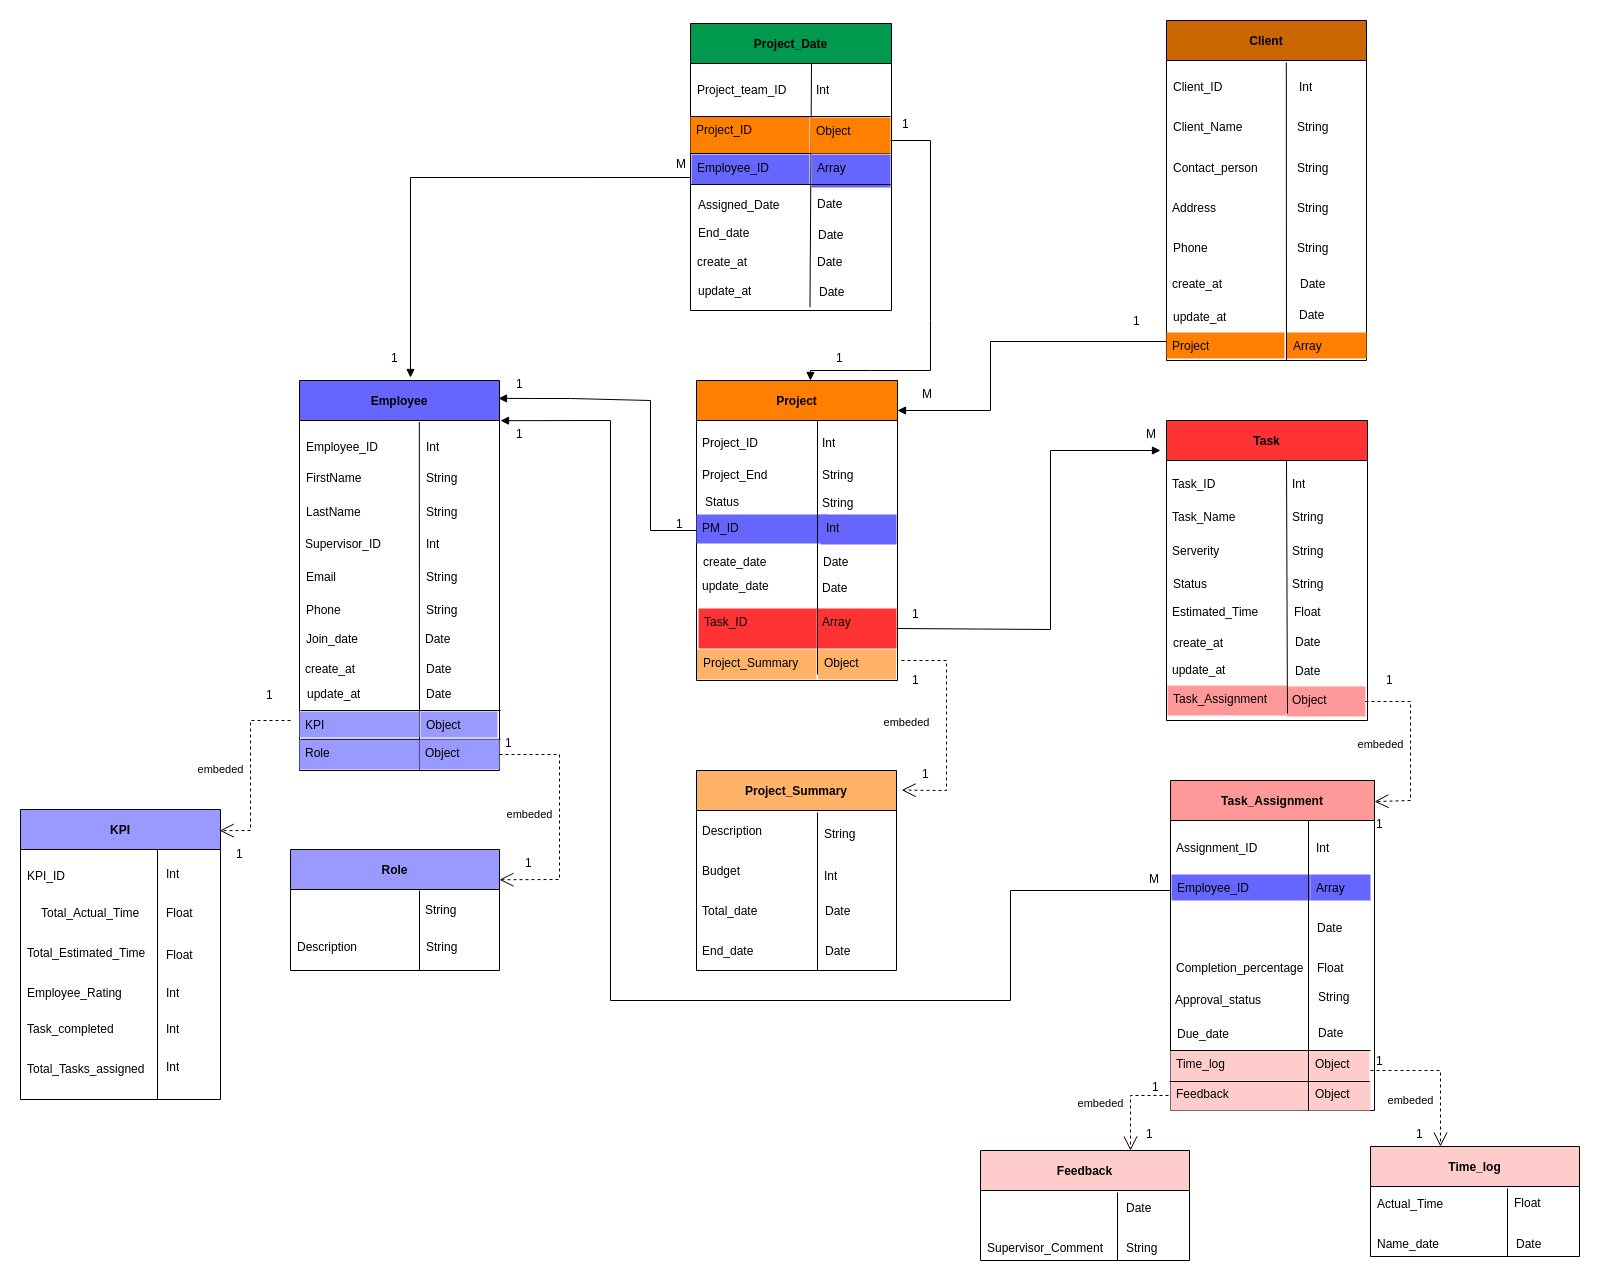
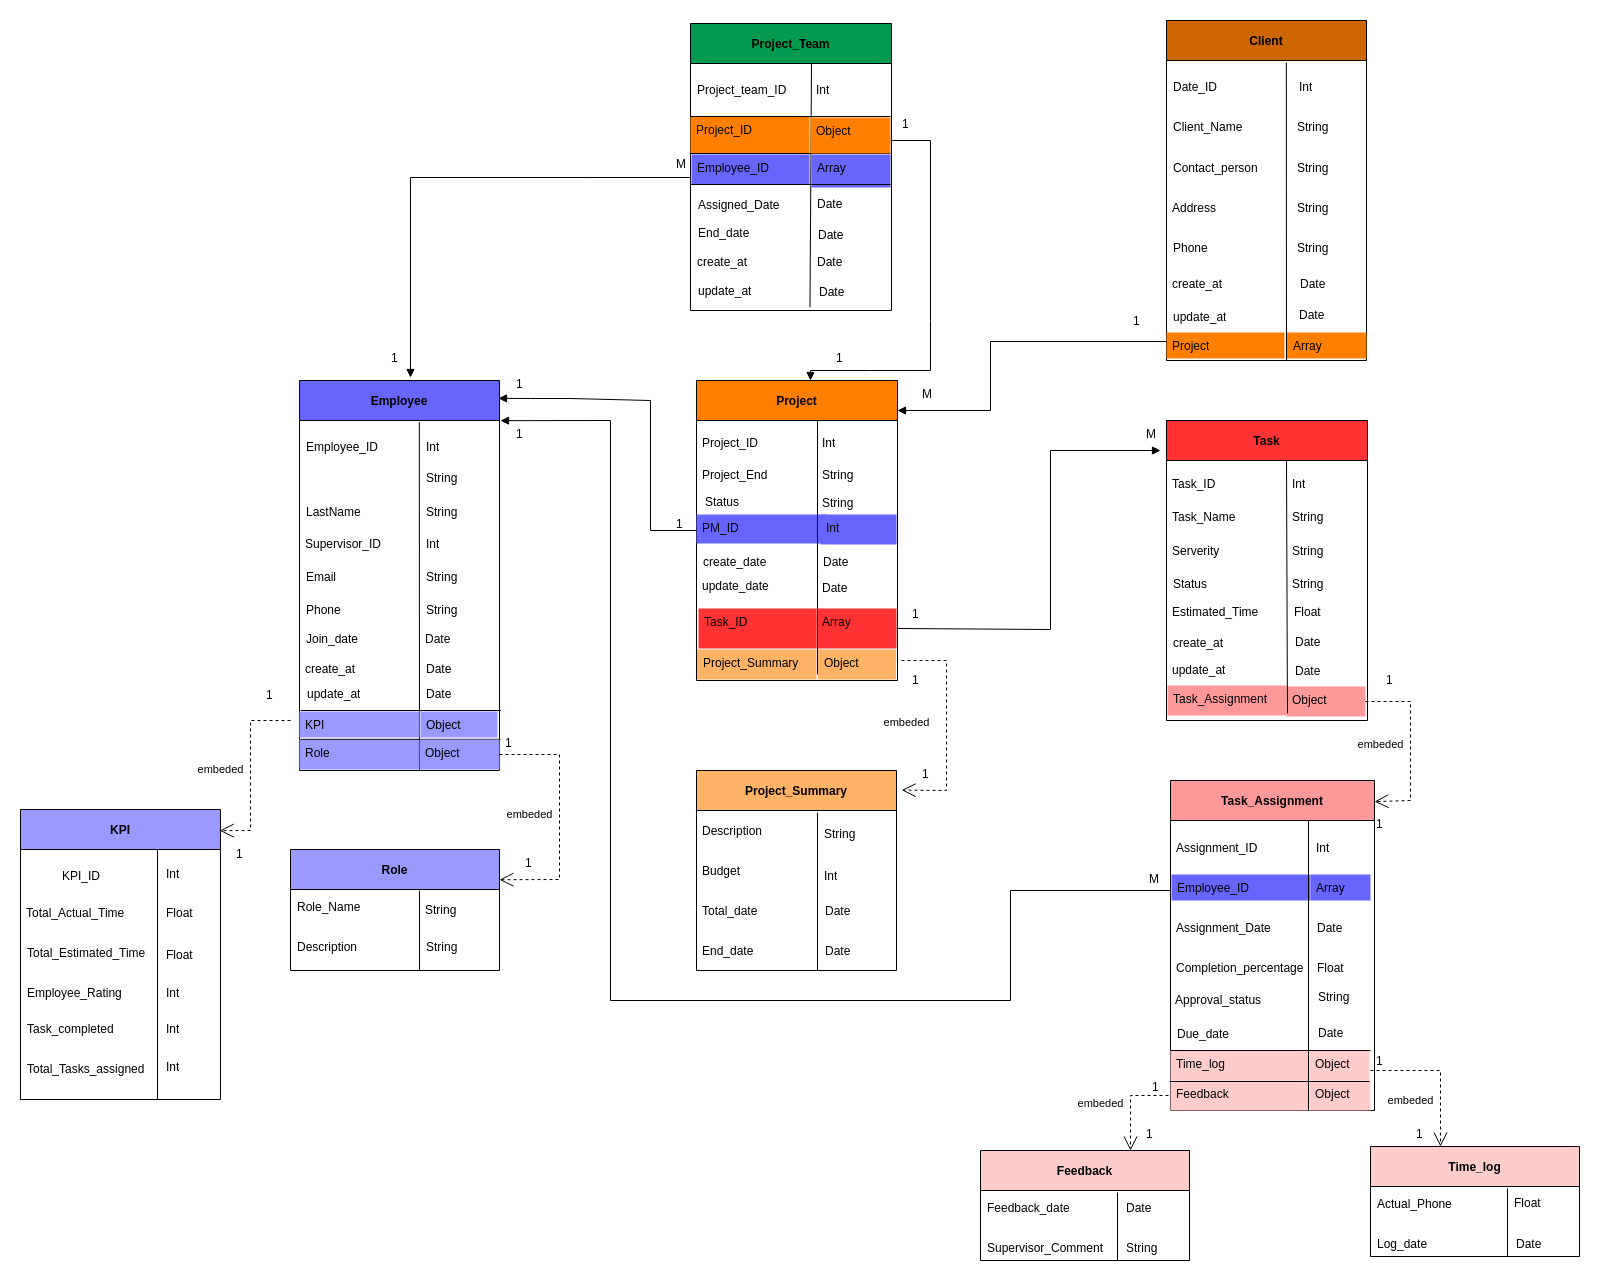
node "Project_Date": label "Project_Date" -> "Project_Team"
node "Client_ID": label "Client_ID" -> "Date_ID"
node "FirstName": removed
node "KPI_ID": moved (52, 876) -> (87, 876)
node "Role_Name": added
node "Total_Actual_Time": moved (91, 913) -> (76, 913)
node "Assignment_Date": added
node "Actual_Time": label "Actual_Time" -> "Actual_Phone"
node "Feedback_date": added
node "Name_date": label "Name_date" -> "Log_date"
